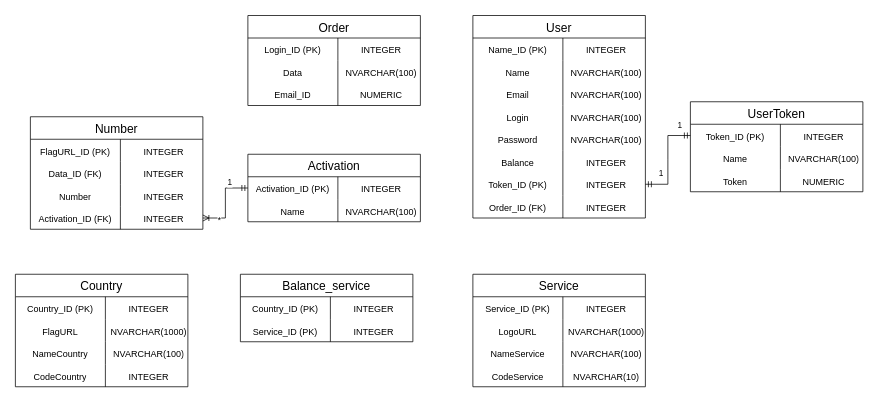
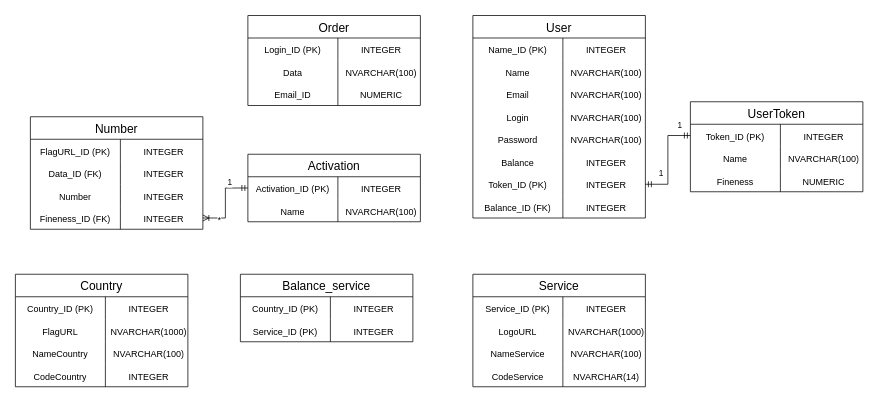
node "Token": label "Token" -> "Fineness"
node "Order_ID (FK)": label "Order_ID (FK)" -> "Balance_ID (FK)"
node "Activation_ID (FK)": label "Activation_ID (FK)" -> "Fineness_ID (FK)"
node "NVARCHAR(10)": label "NVARCHAR(10)" -> "NVARCHAR(14)"
